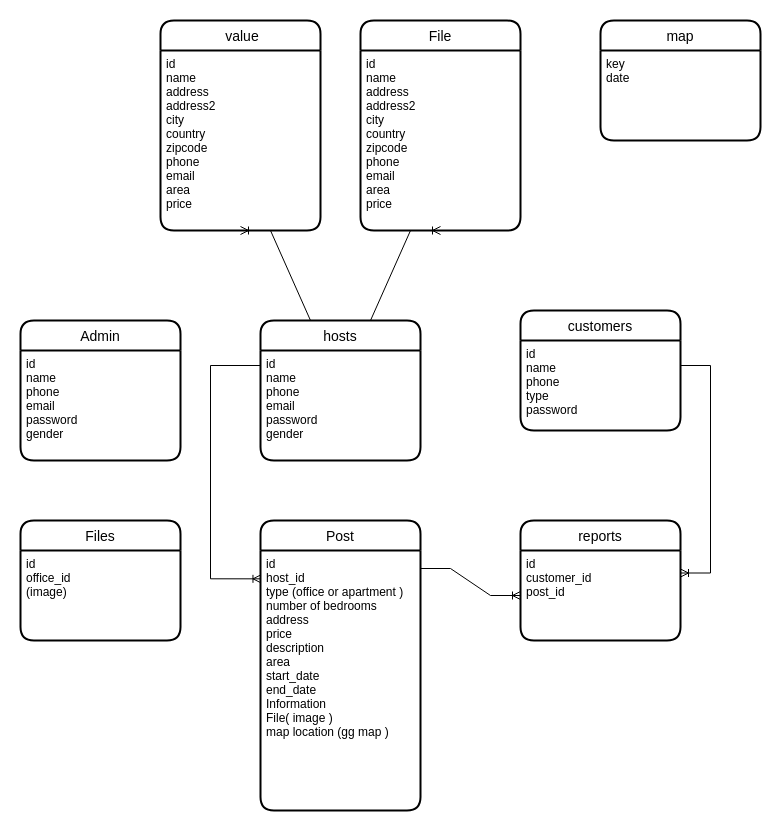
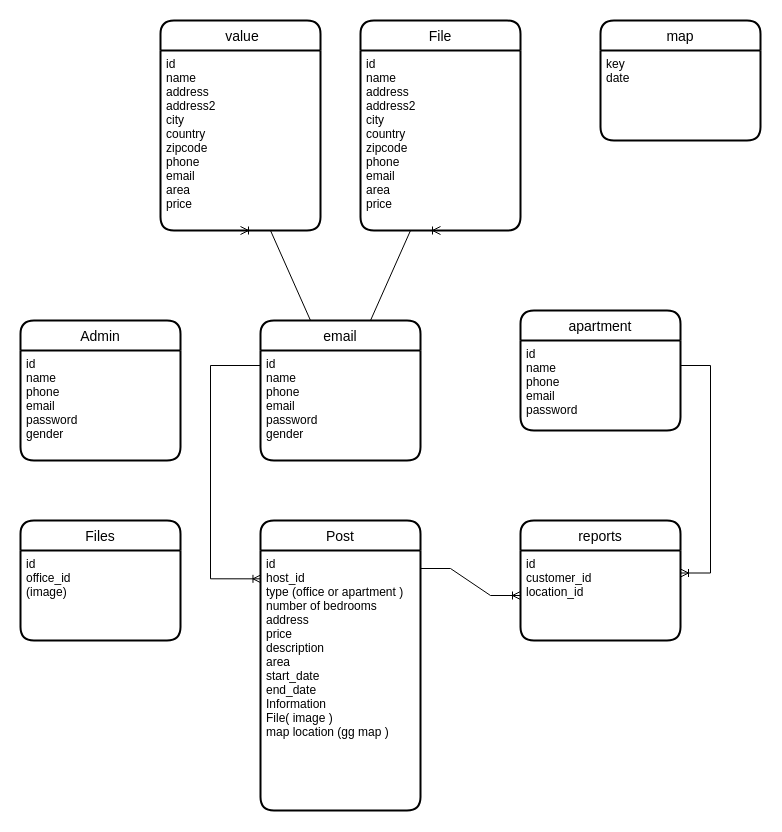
node "customers": label "customers" -> "apartment"
node "hosts": label "hosts" -> "email"
node "id name phone type password": label "id name phone type password" -> "id name phone email password"
node "id customer_id post_id": label "id customer_id post_id" -> "id customer_id location_id"
